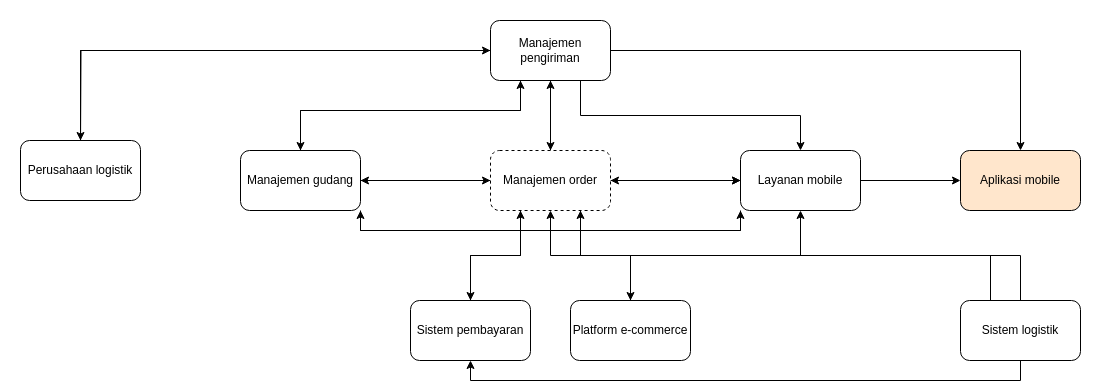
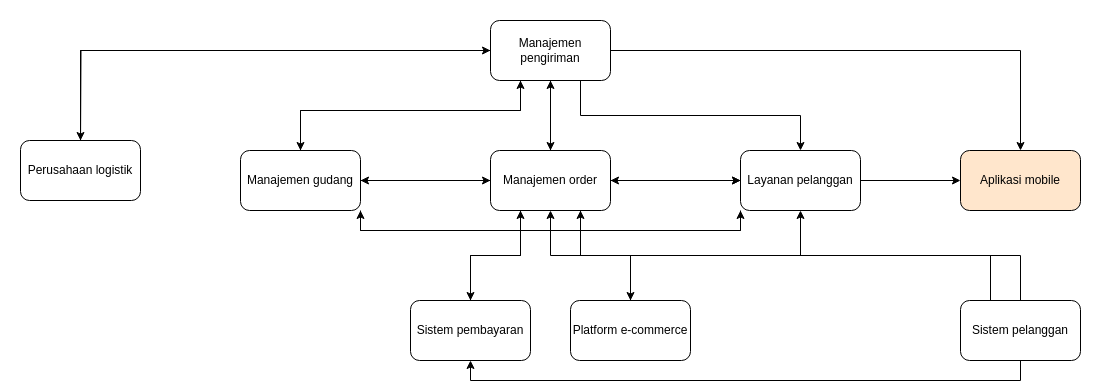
node "Manajemen order": style dashed -> solid
node "Layanan mobile": label "Layanan mobile" -> "Layanan pelanggan"
node "Sistem logistik": label "Sistem logistik" -> "Sistem pelanggan"
